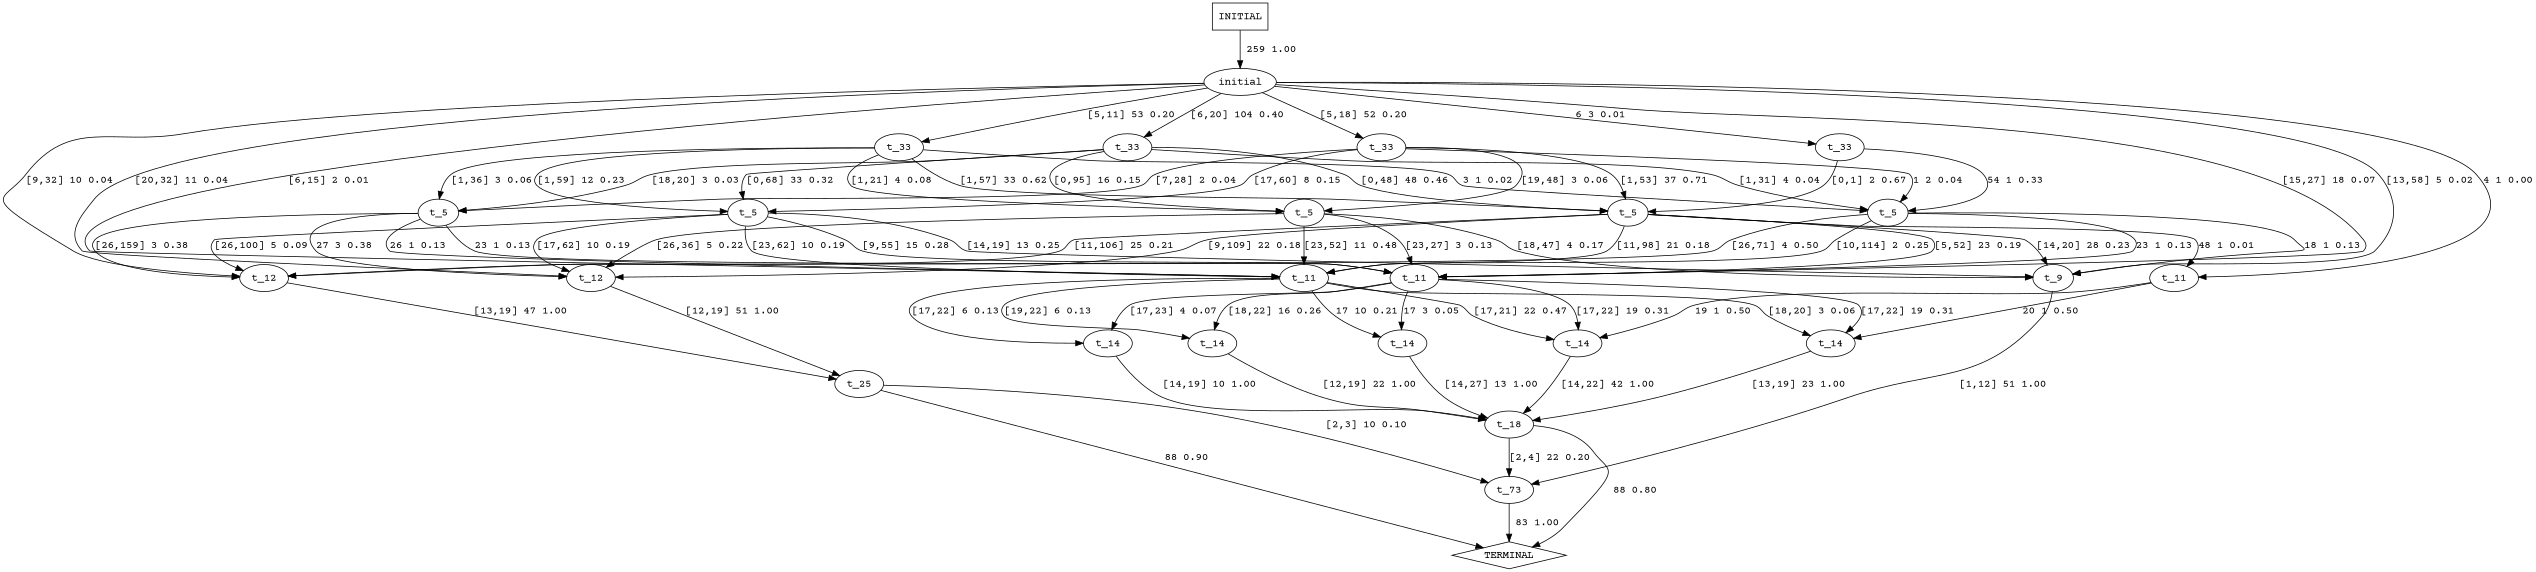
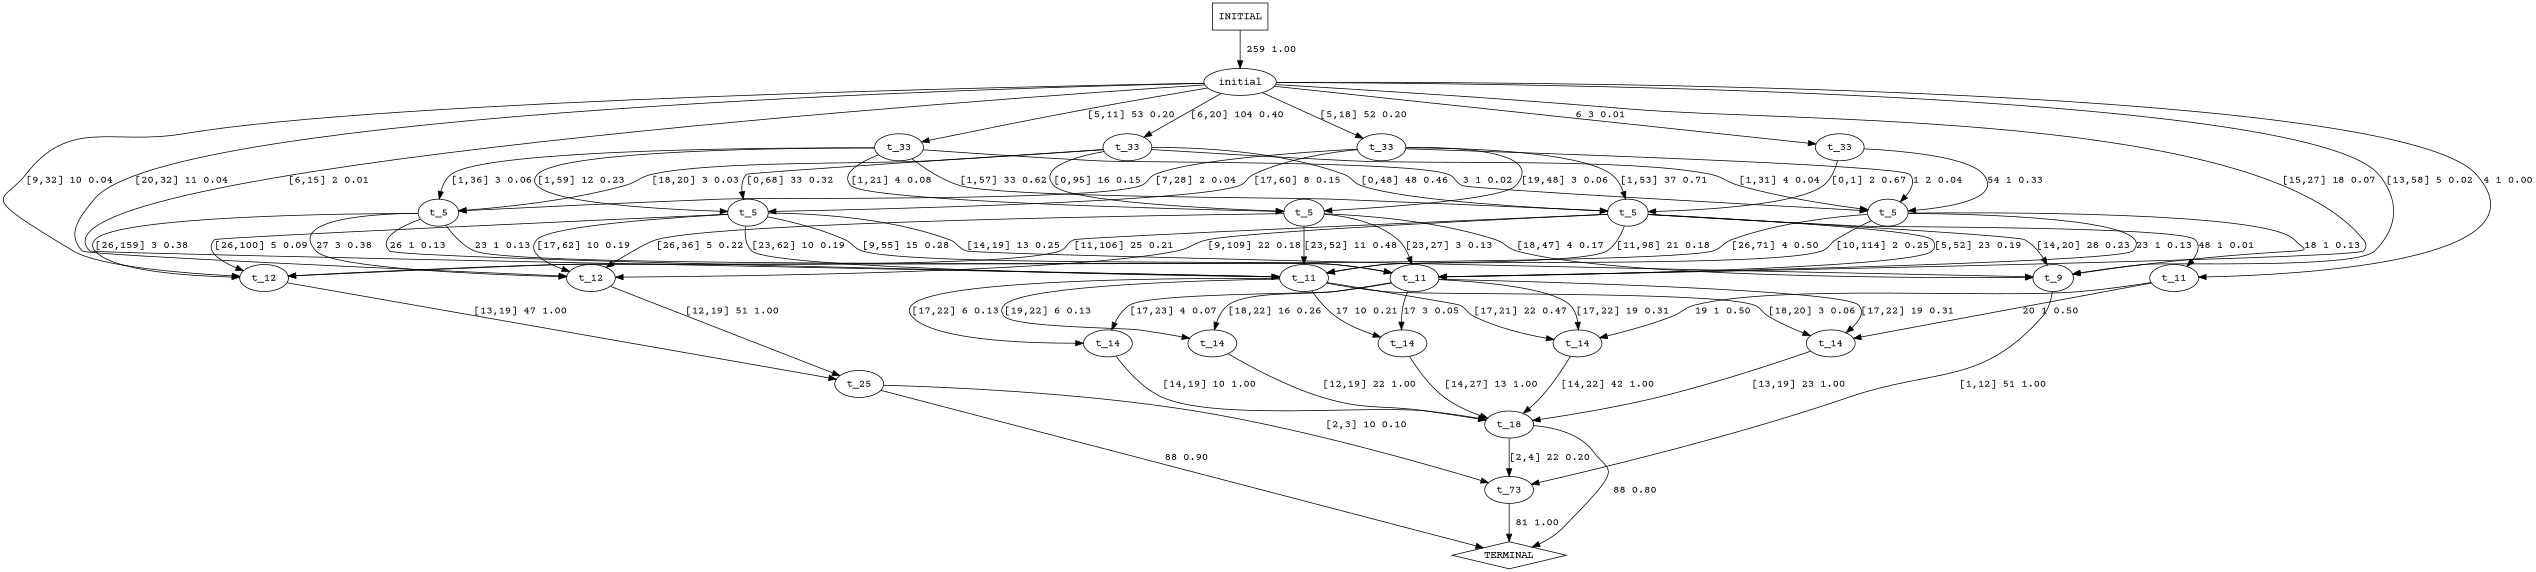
edge "t_73" -> "TERMINAL": label " 83 1.00" -> " 81 1.00"
